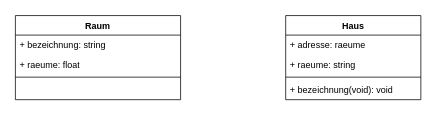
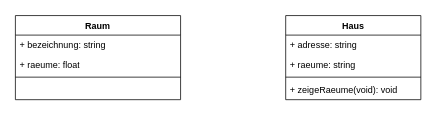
node "+ adresse: raeume": label "+ adresse: raeume" -> "+ adresse: string"
node "+ bezeichnung(void): void": label "+ bezeichnung(void): void" -> "+ zeigeRaeume(void): void"
